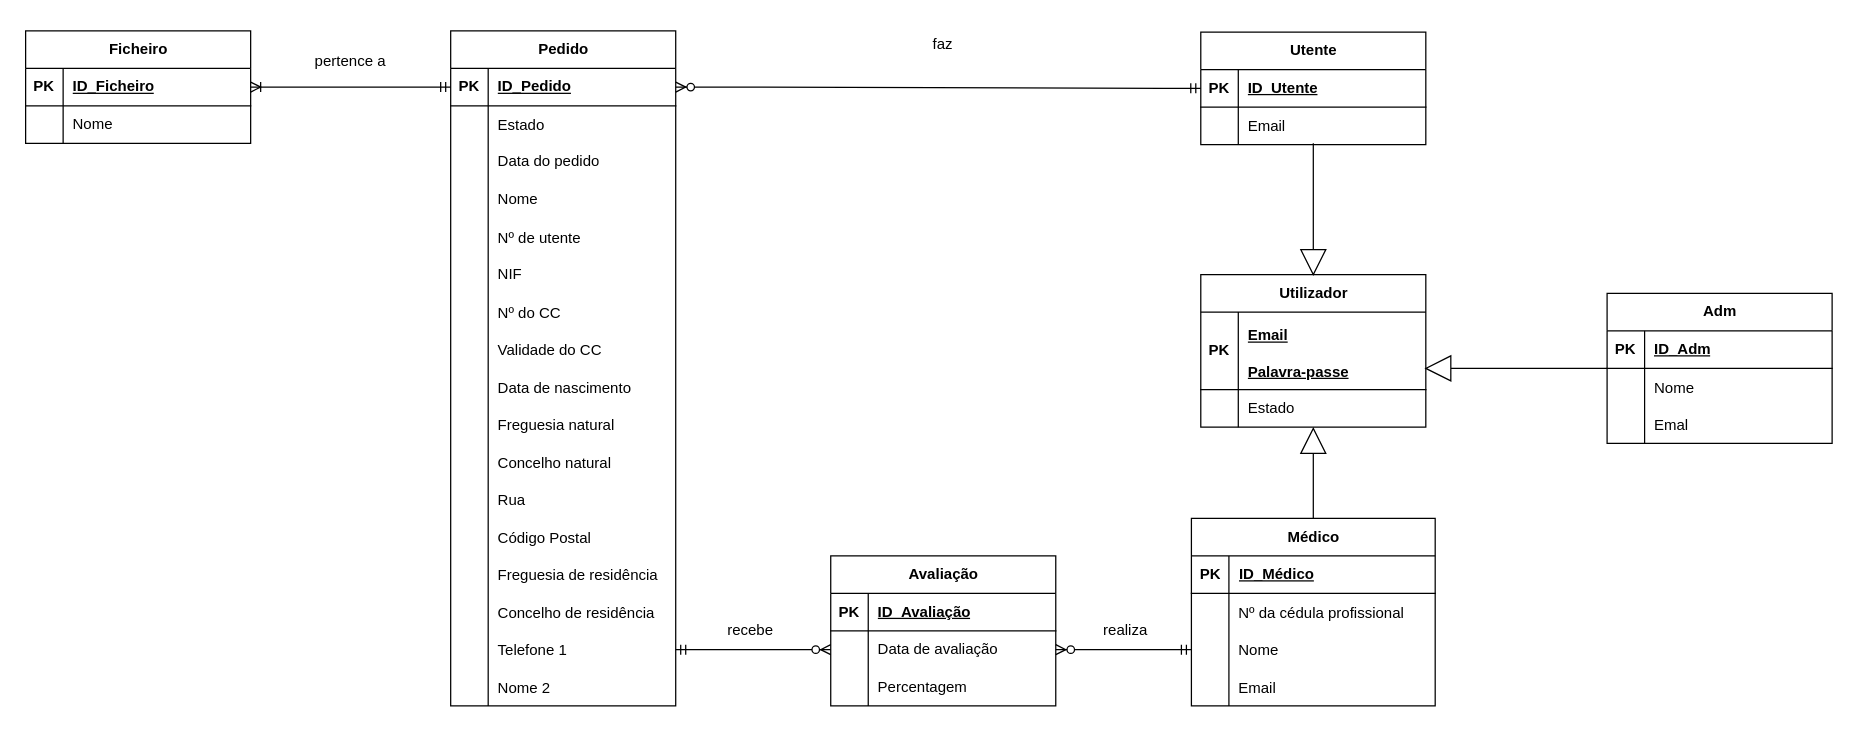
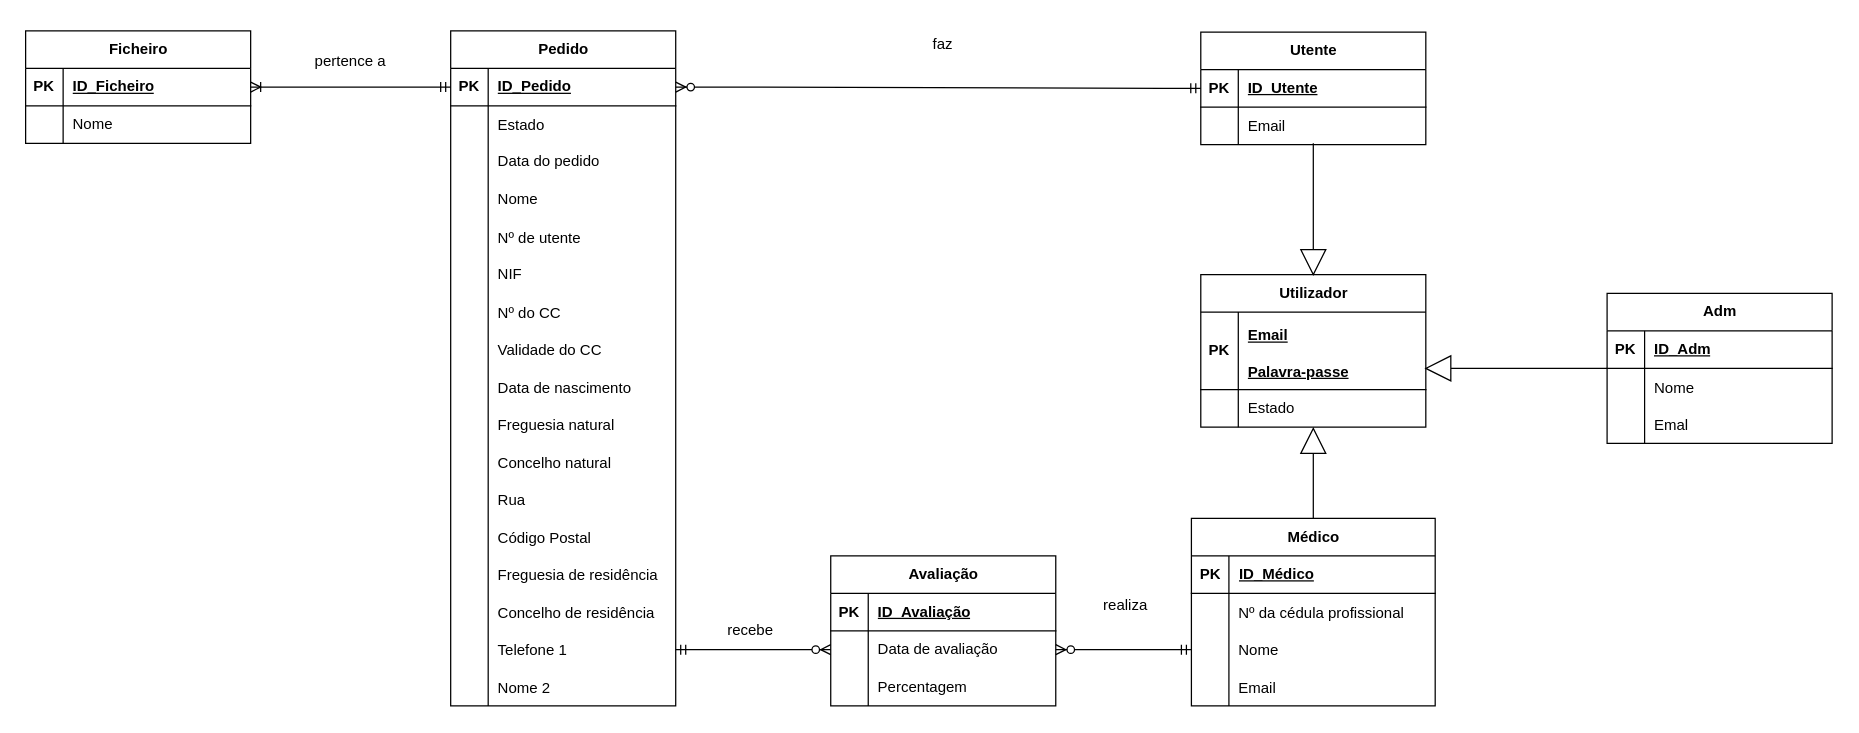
node "realiza": moved (1126, 631) -> (1126, 606)
